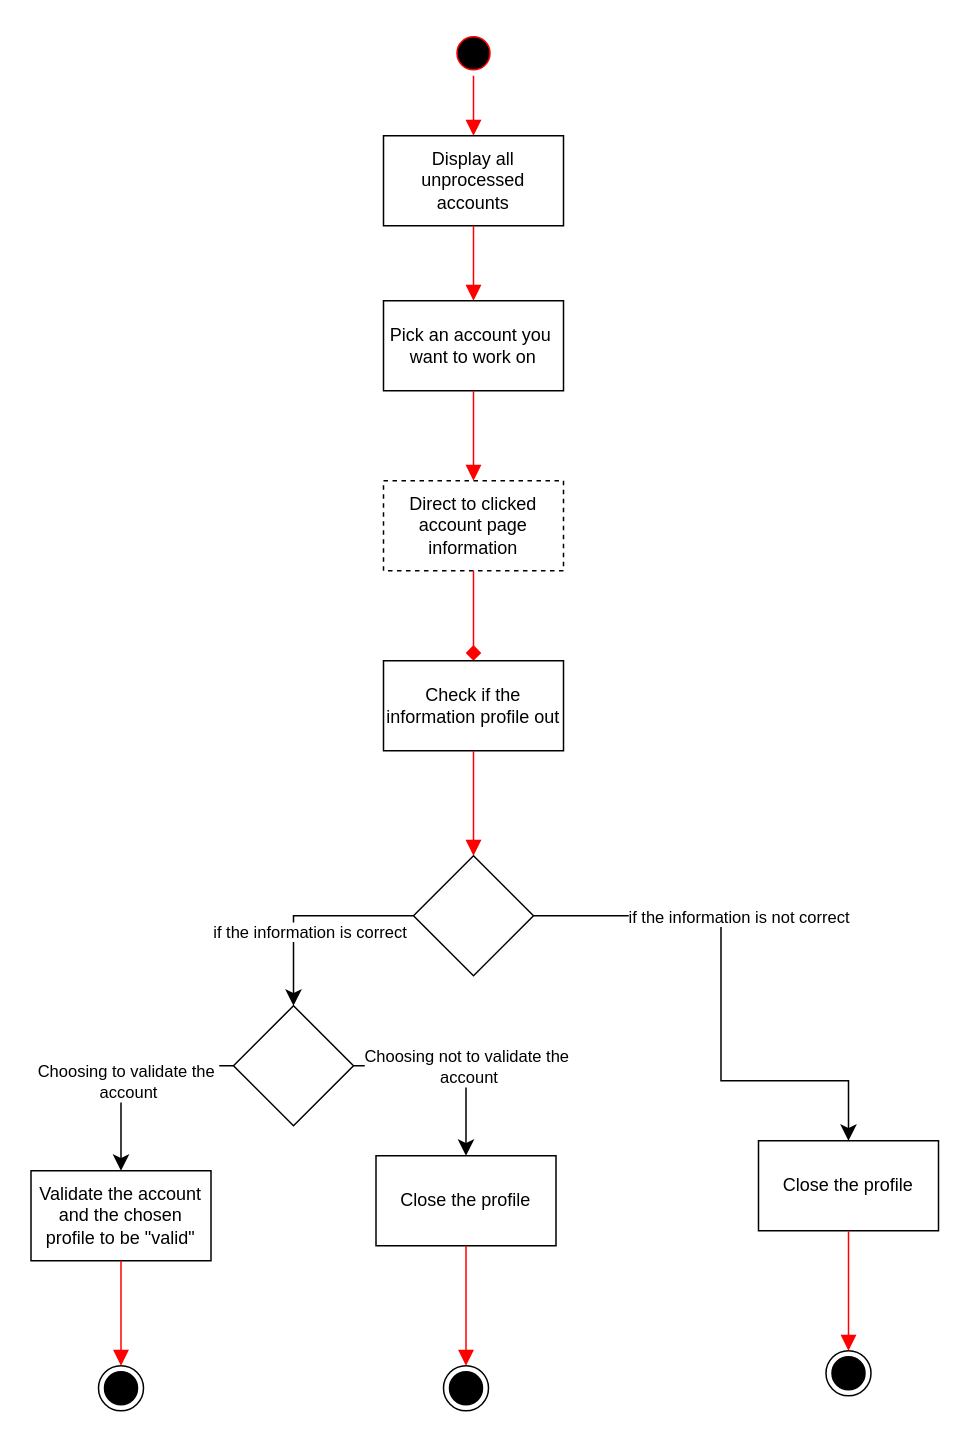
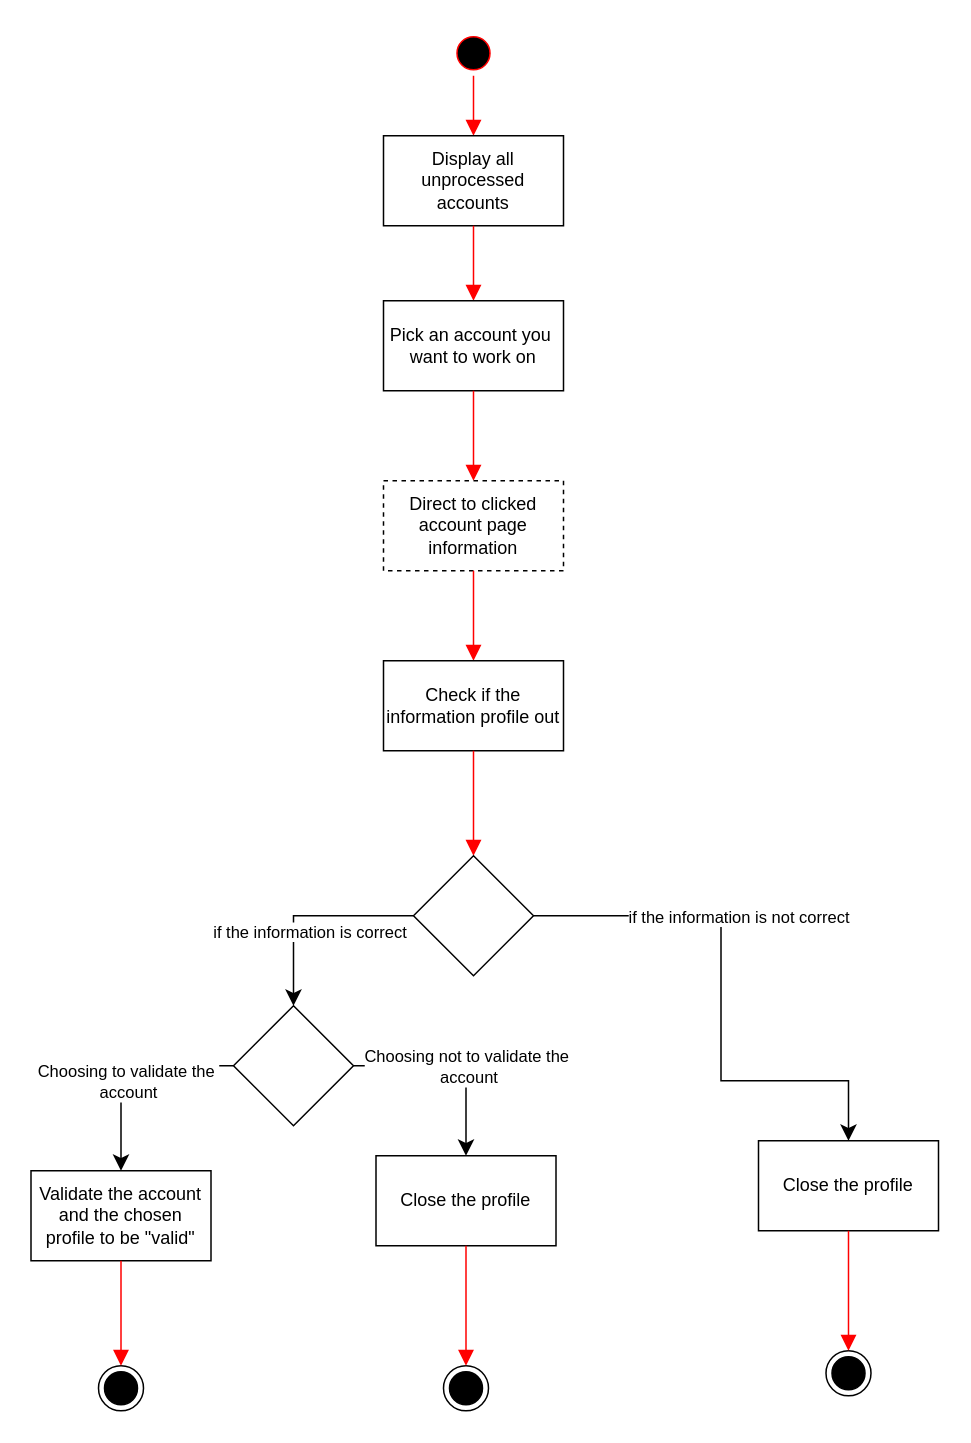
edge "Direct to clicked account page information" -> "Check if the information profile out": arrowhead diamond -> block
